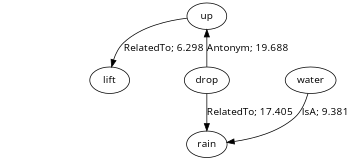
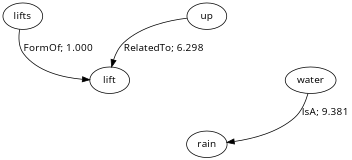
node "lifts": added
node "drop": removed
